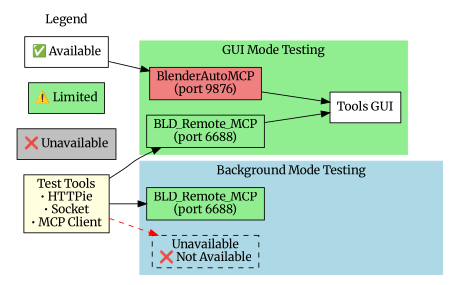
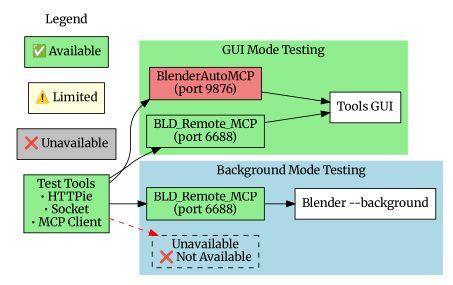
node "✅ Available": fillcolor white -> lightgreen
edge "✅ Available" -> "BlenderAutoMCP (port 9876)": now "Test Tools • HTTPie • Socket • MCP Client" -> "BlenderAutoMCP (port 9876)"
node "⚠️ Limited": fillcolor lightgreen -> lightyellow
node "Test Tools • HTTPie • Socket • MCP Client": fillcolor lightyellow -> lightgreen
node "Blender --background": added
